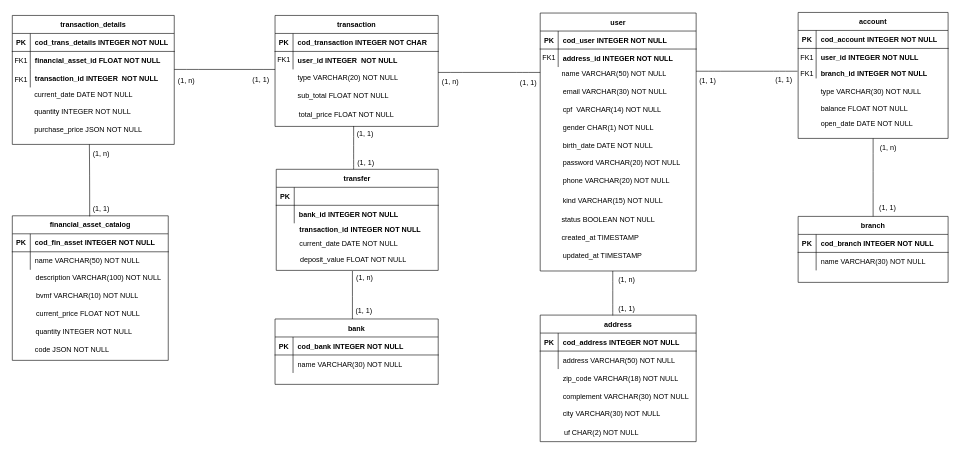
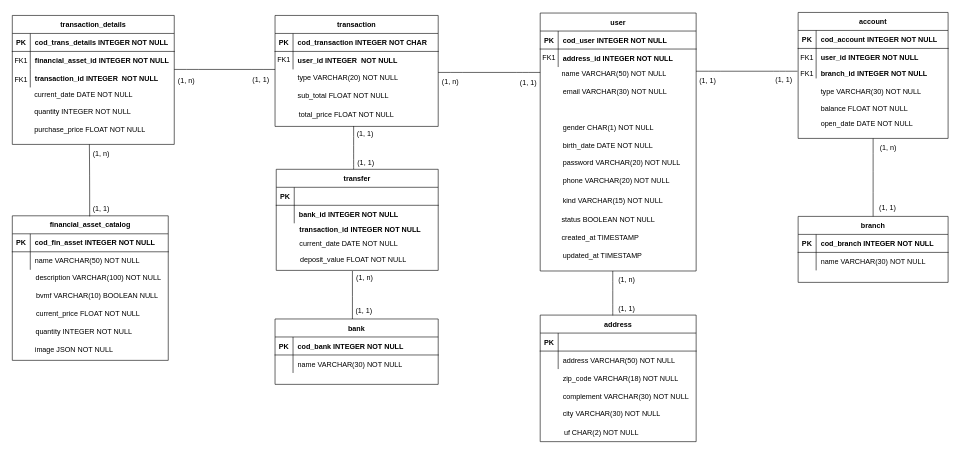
node "financial_asset_id FLOAT NOT NULL": label "financial_asset_id FLOAT NOT NULL" -> "financial_asset_id INTEGER NOT NULL"
node "cpf VARCHAR(14) NOT NULL": removed
node "purchase_price JSON NOT NULL": label "purchase_price JSON NOT NULL" -> "purchase_price FLOAT NOT NULL"
node "bvmf VARCHAR(10) NOT NULL": label "bvmf VARCHAR(10) NOT NULL" -> "bvmf VARCHAR(10) BOOLEAN NULL"
node "cod_address INTEGER NOT NULL": removed
node "code JSON NOT NULL": label "code JSON NOT NULL" -> "image JSON NOT NULL"
